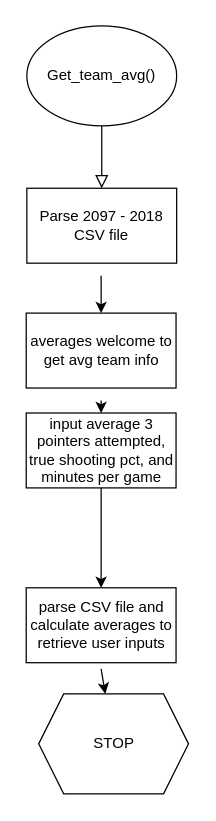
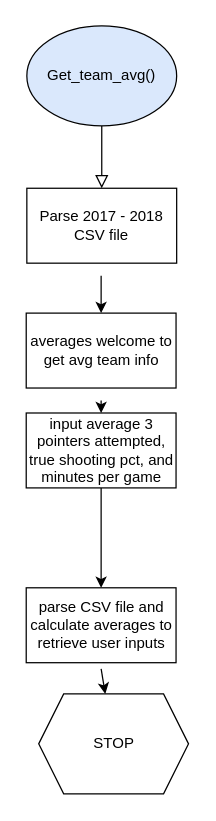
node "Get_team_avg()": fillcolor #ffffff -> #dae8fc
node "Parse 2097 - 2018 CSV file": label "Parse 2097 - 2018 CSV file" -> "Parse 2017 - 2018 CSV file"
